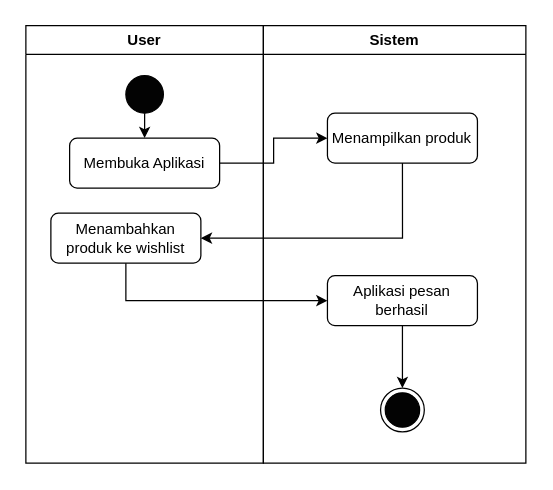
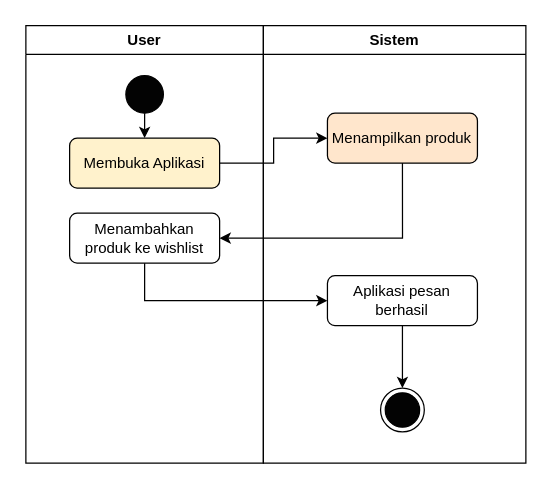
node "Menampilkan produk": fillcolor #ffffff -> #ffe6cc
node "Membuka Aplikasi": fillcolor #ffffff -> #fff2cc
node "Menambahkan produk ke wishlist": moved (126, 238) -> (144, 238)
